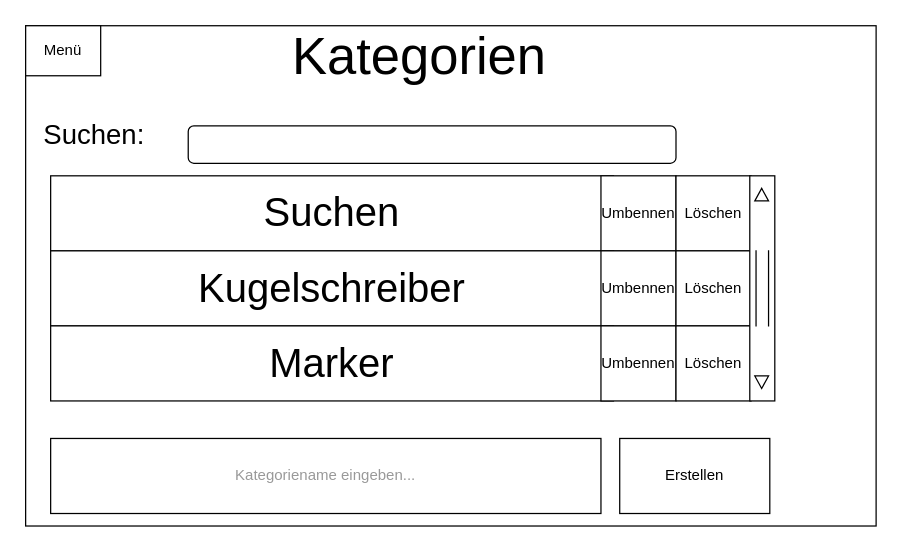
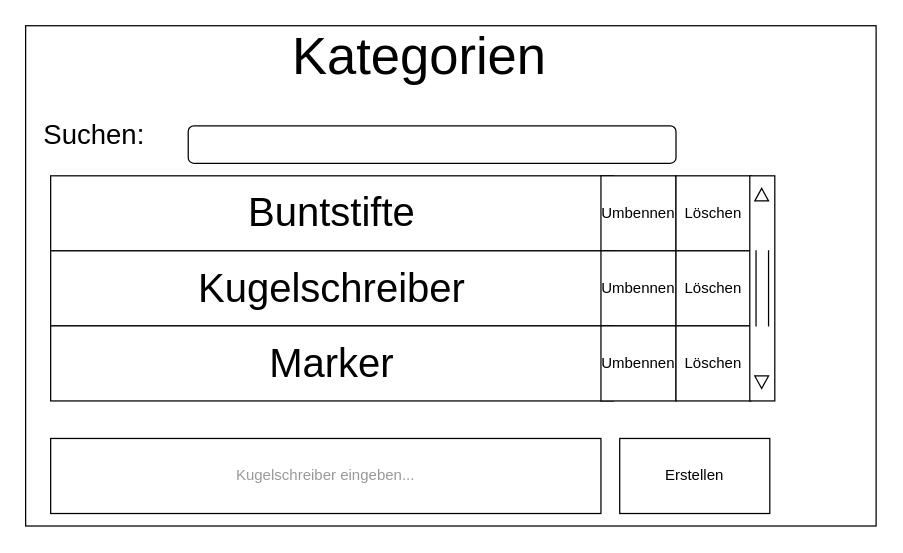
node "Menü": removed
node "Suchen": label "Suchen" -> "Buntstifte"
node "Kategoriename eingeben...": label "Kategoriename eingeben..." -> "Kugelschreiber eingeben..."
